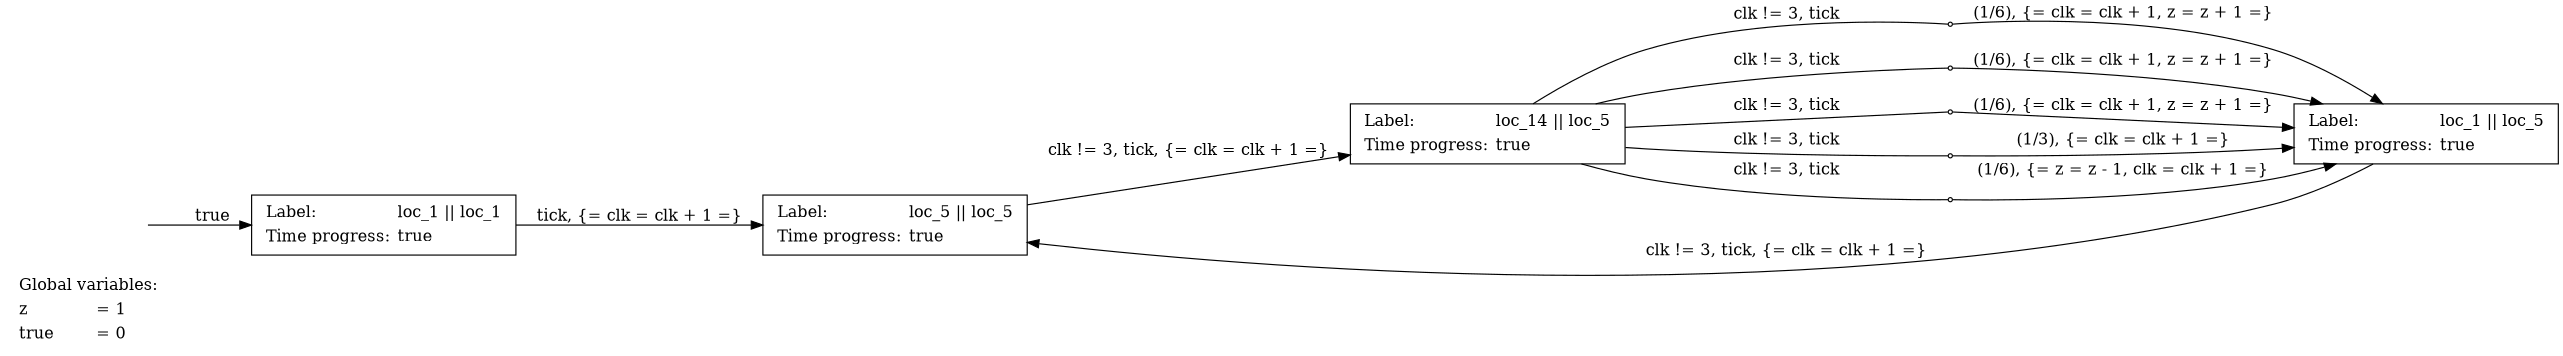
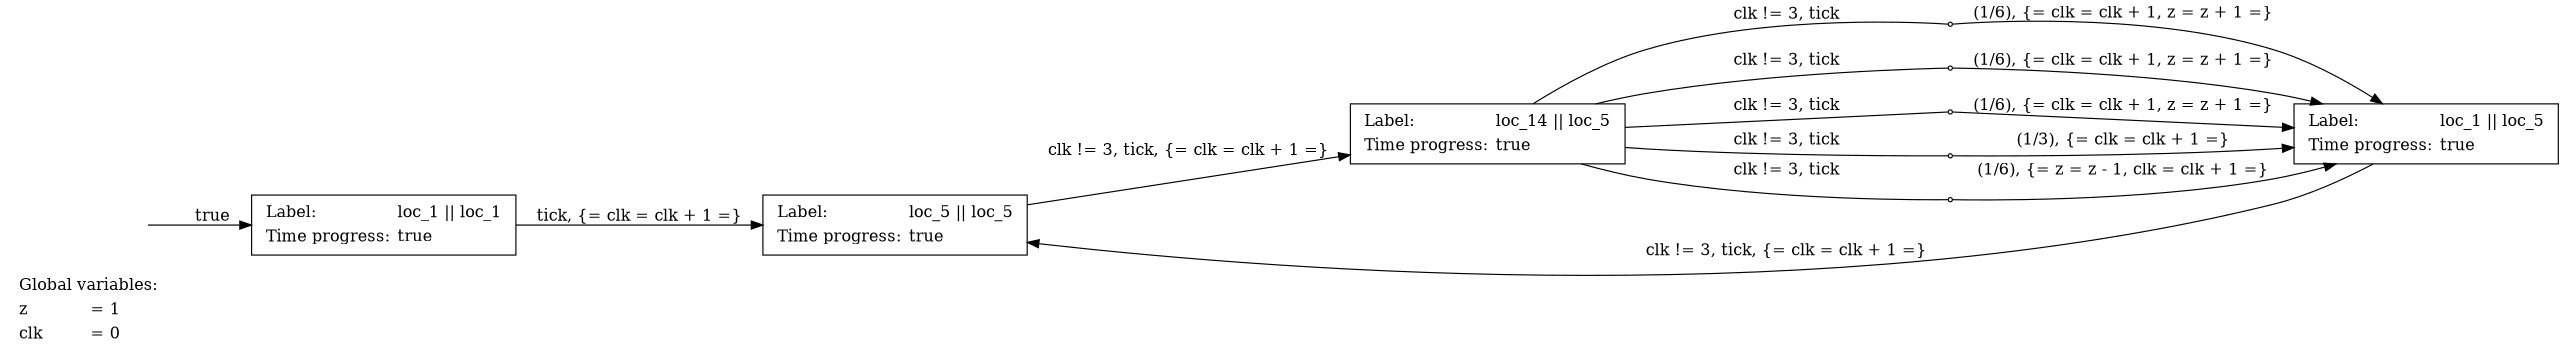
node "Global variables:": text "true" -> "clk"
